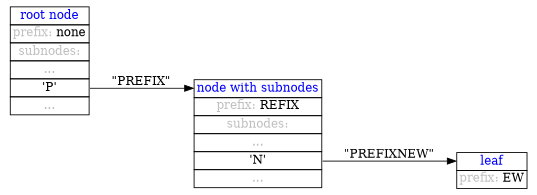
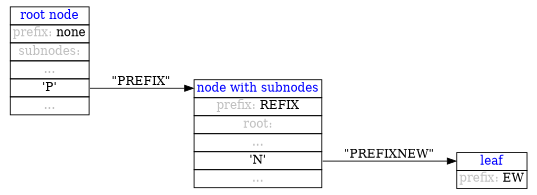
node "node with subnodes": text "subnodes:" -> "root:"
